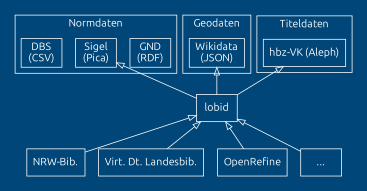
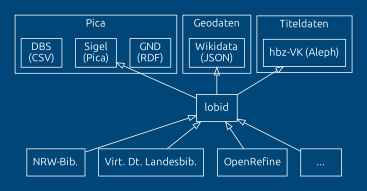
cluster "Normdaten": label "Normdaten" -> "Pica"
